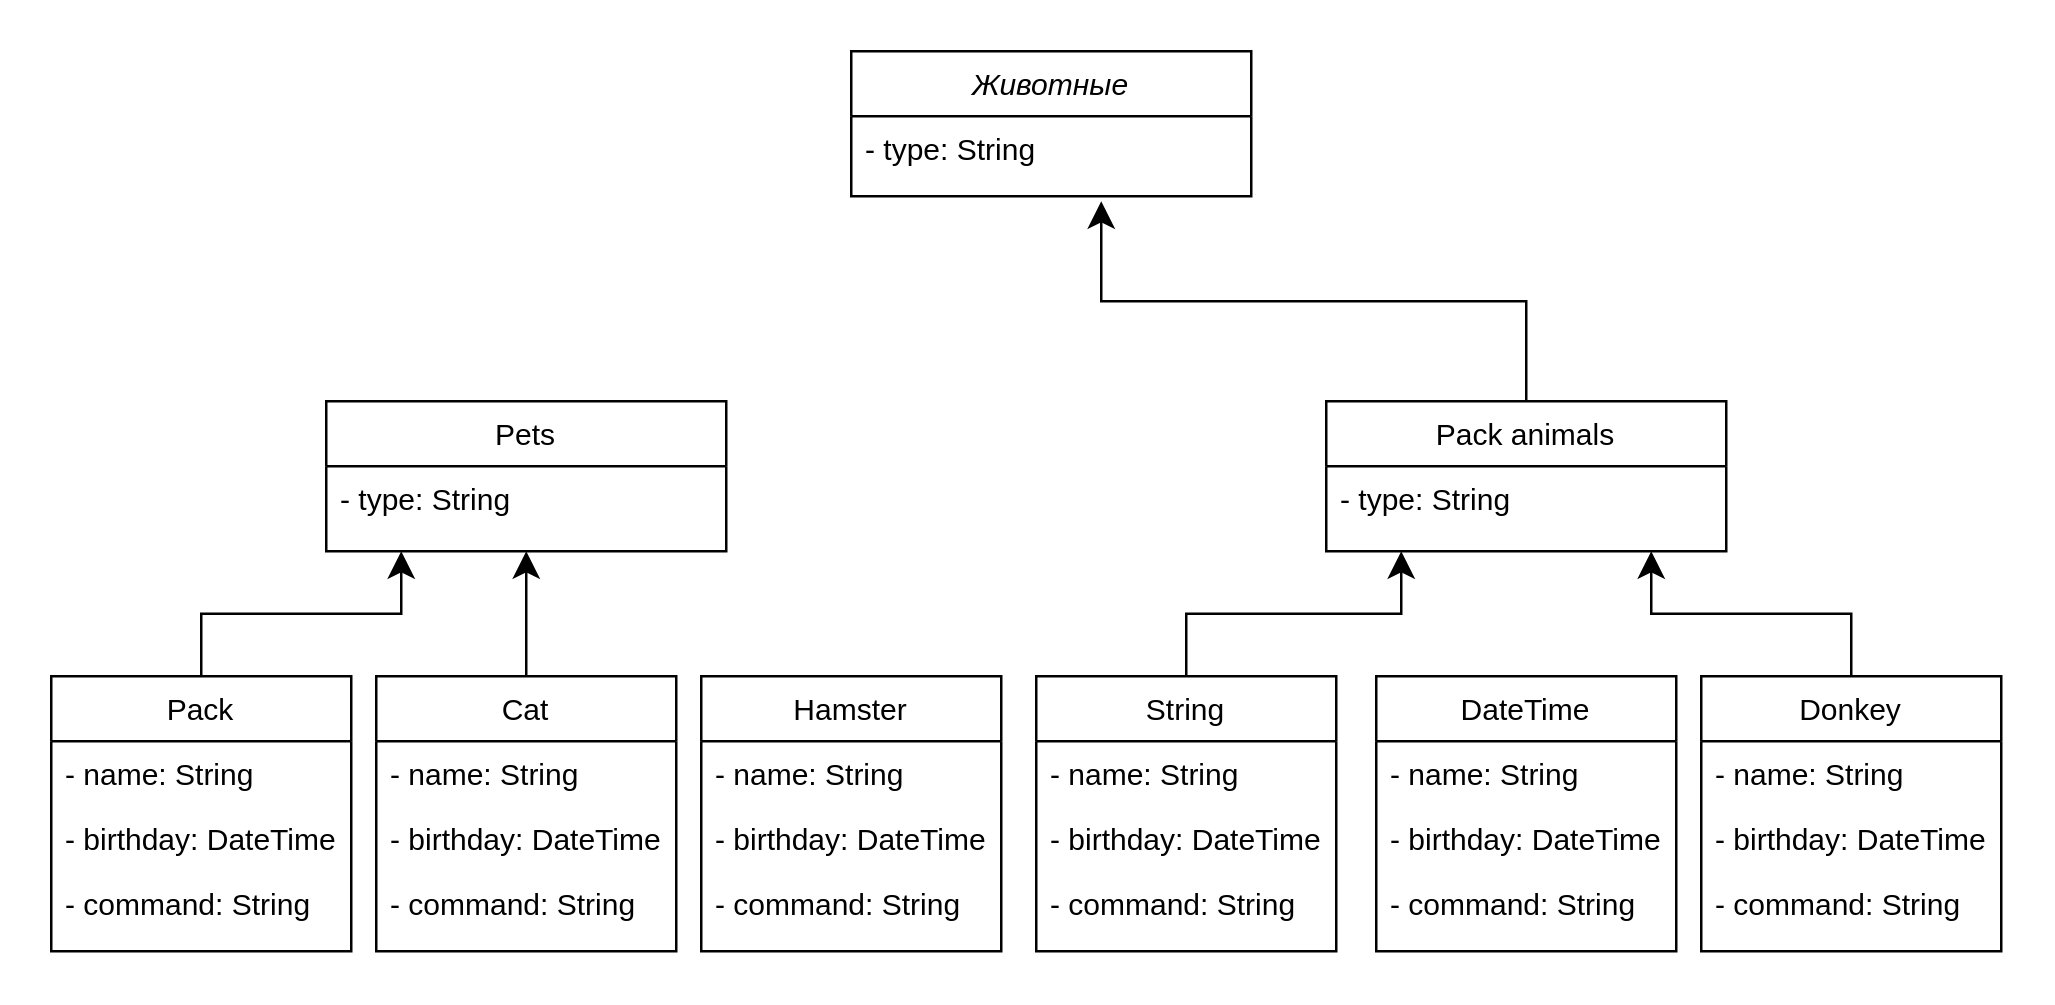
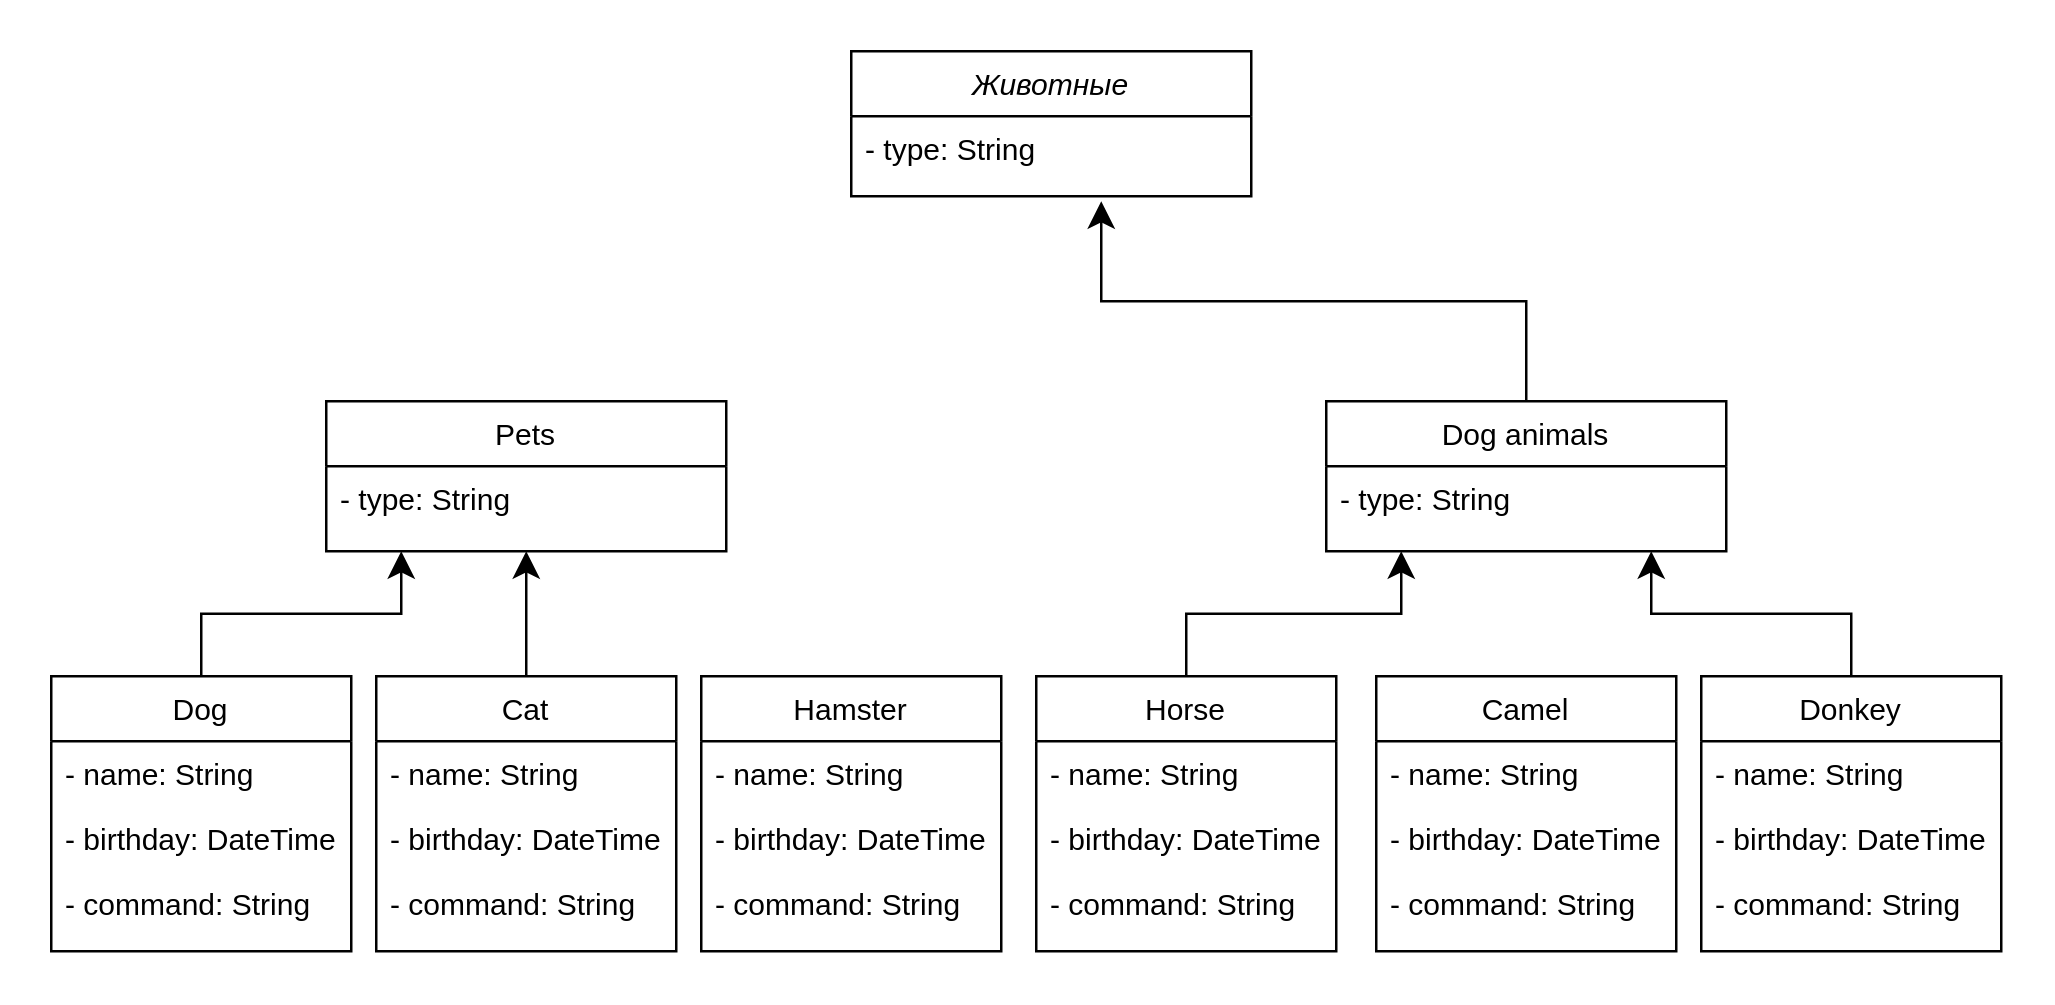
node "Pack animals": label "Pack animals" -> "Dog animals"
node "Pack": label "Pack" -> "Dog"
node "String": label "String" -> "Horse"
node "DateTime": label "DateTime" -> "Camel"
